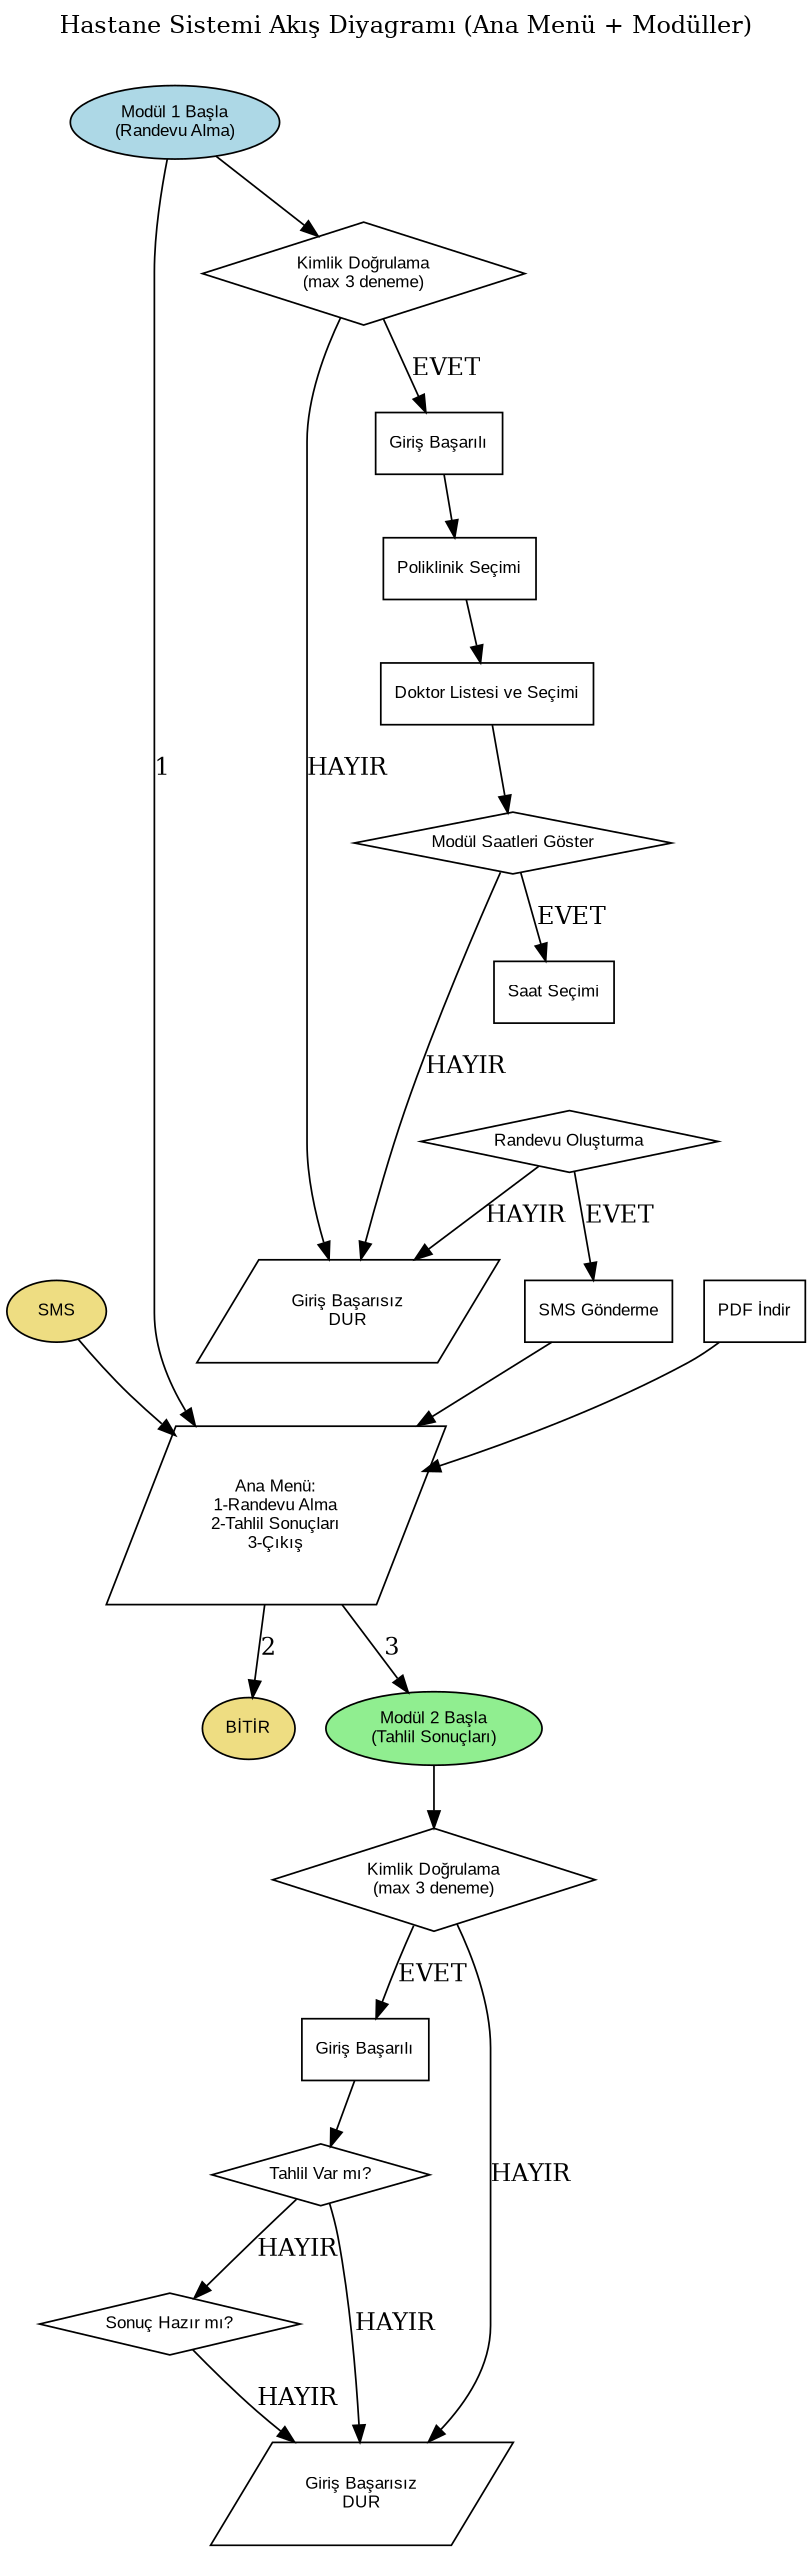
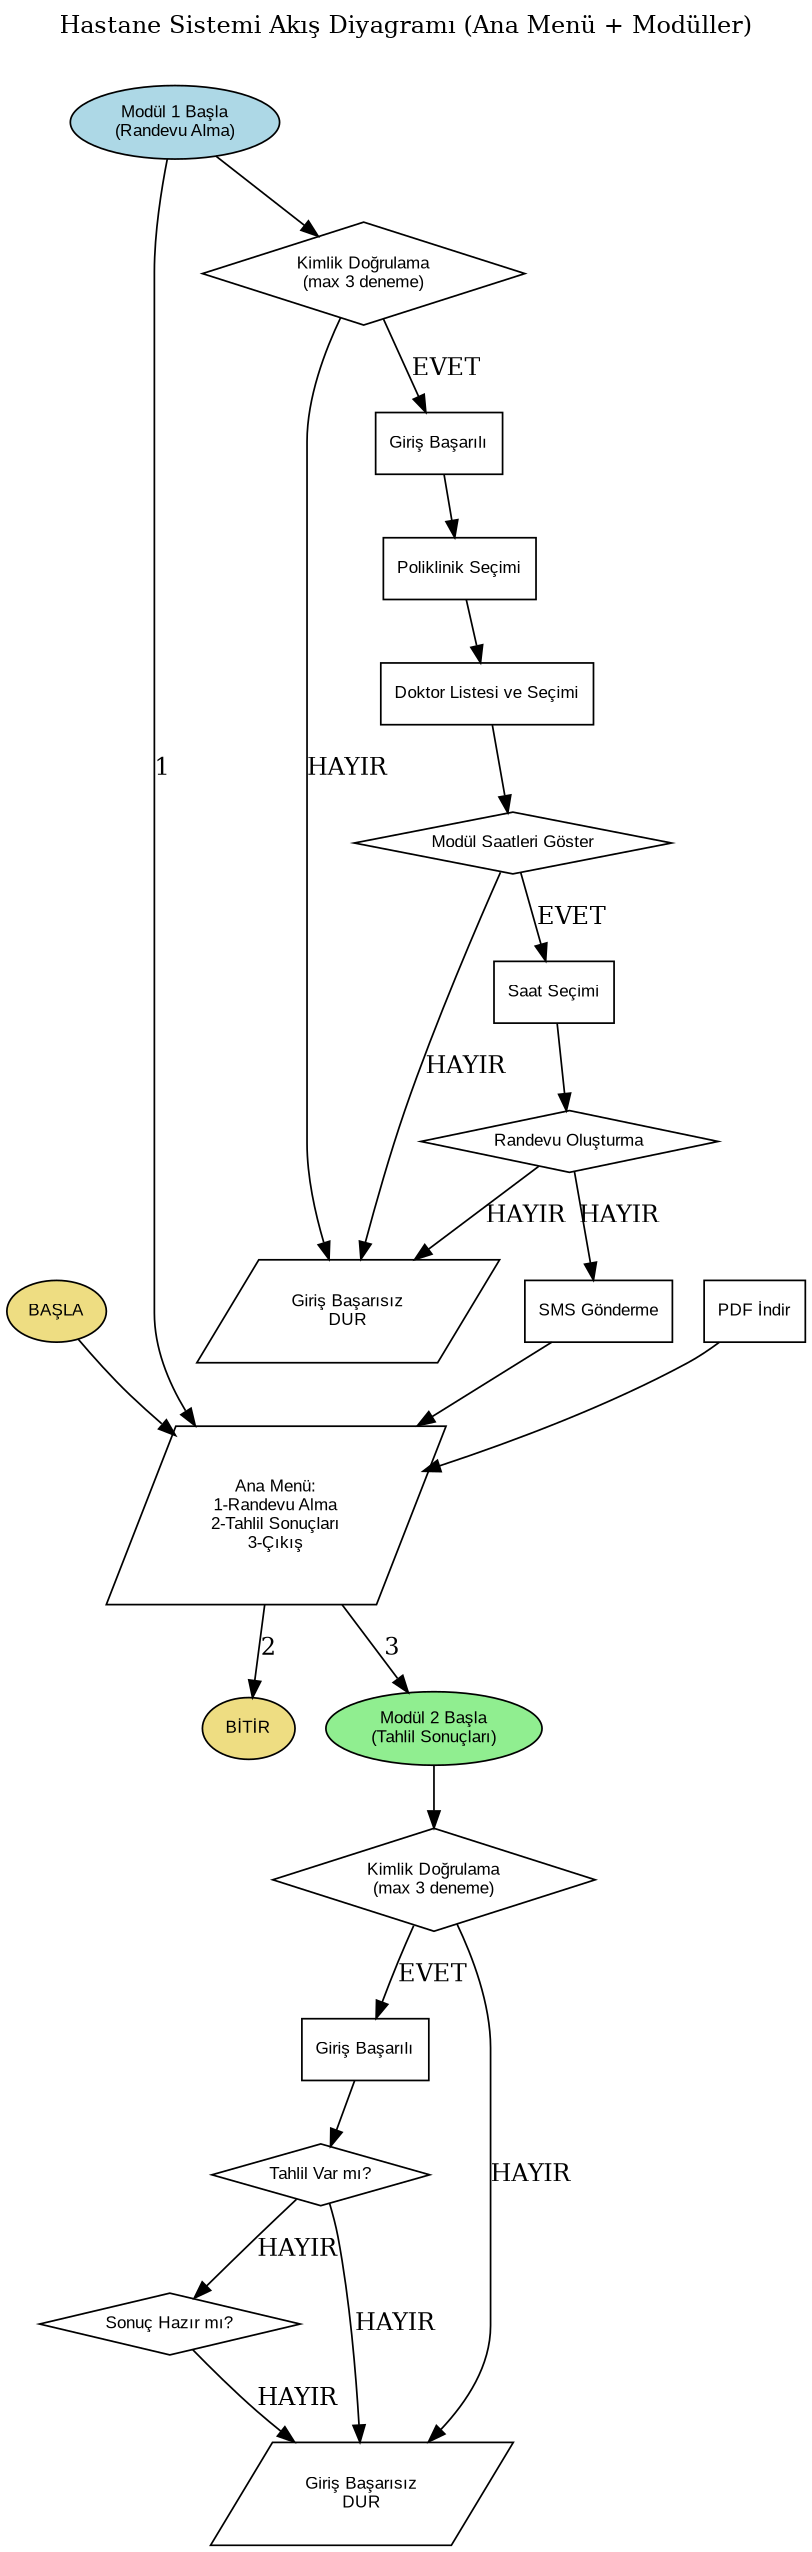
edge "Saat Seçimi" -> "Randevu Oluşturma": added
edge "Randevu Oluşturma" -> "SMS Gönderme": label "EVET" -> "HAYIR"
node "SMS": label "SMS" -> "BAŞLA"
